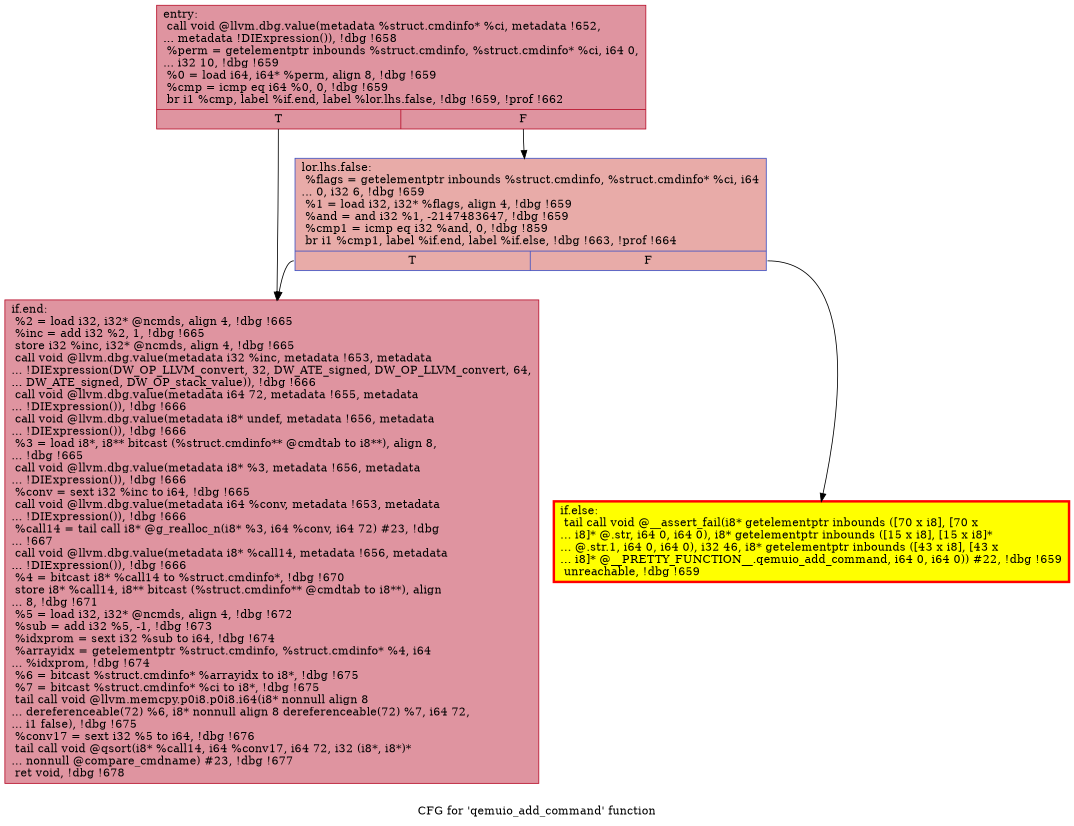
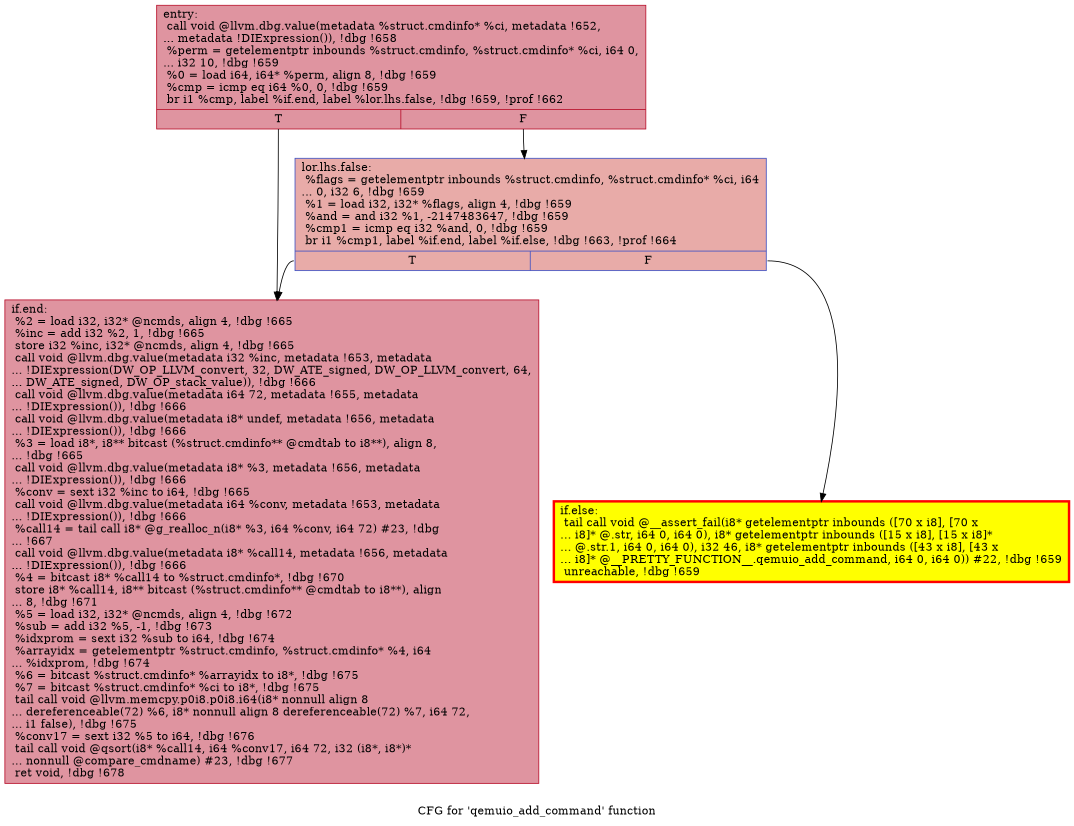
node "lor.lhs.false:": text "%cmp1 = icmp eq i32 %and, 0, !dbg !859" -> "%cmp1 = icmp eq i32 %and, 0, !dbg !659"
